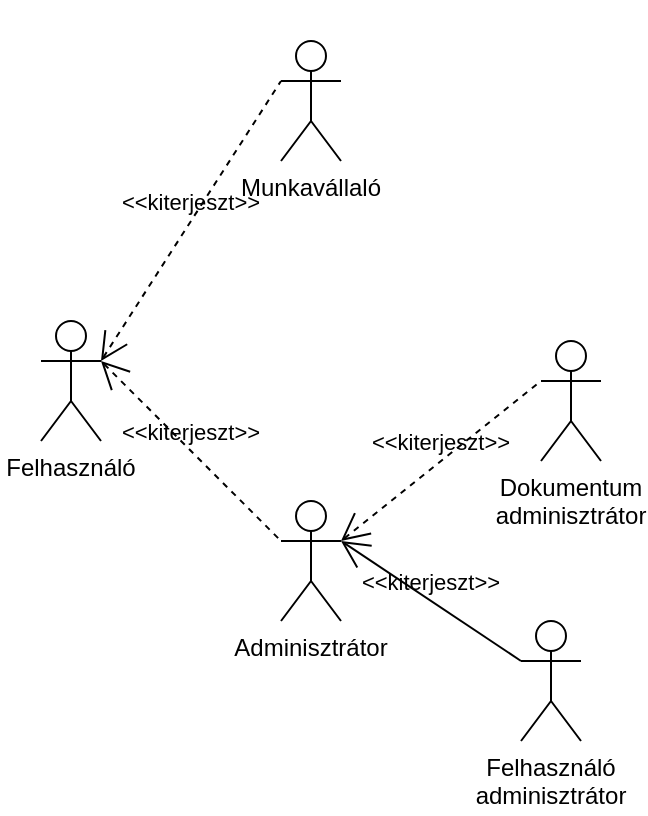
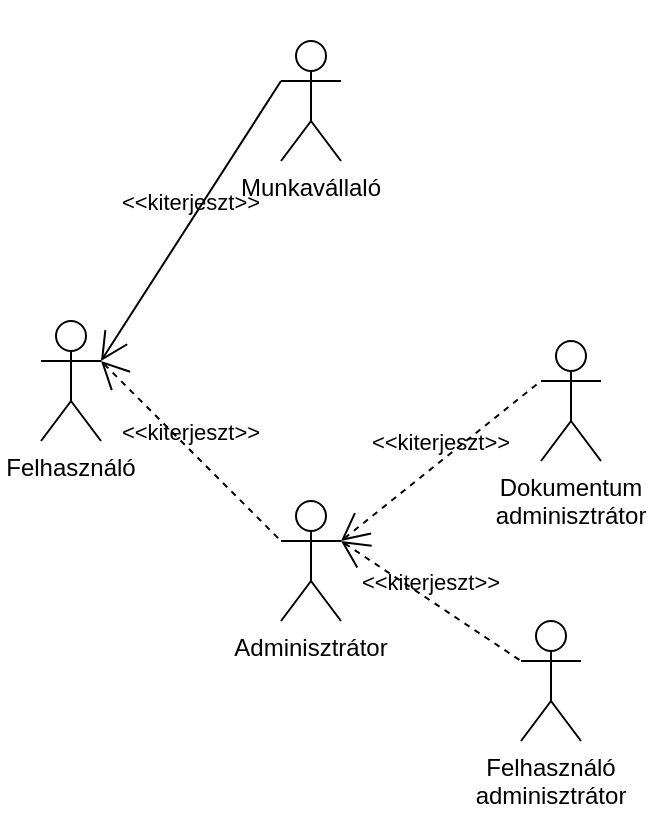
edge "Munkavállaló" -> "Felhasználó": style dashed -> solid
edge "Felhasználó adminisztrátor" -> "Adminisztrátor": style solid -> dashed
